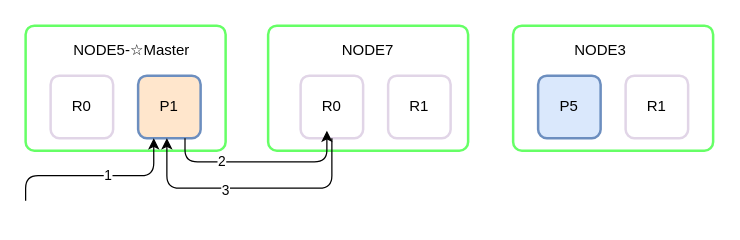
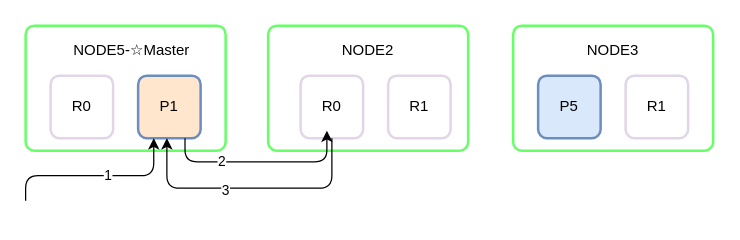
node "NODE7": label "NODE7" -> "NODE2"
node "NODE3": moved (601, 51) -> (613, 51)
